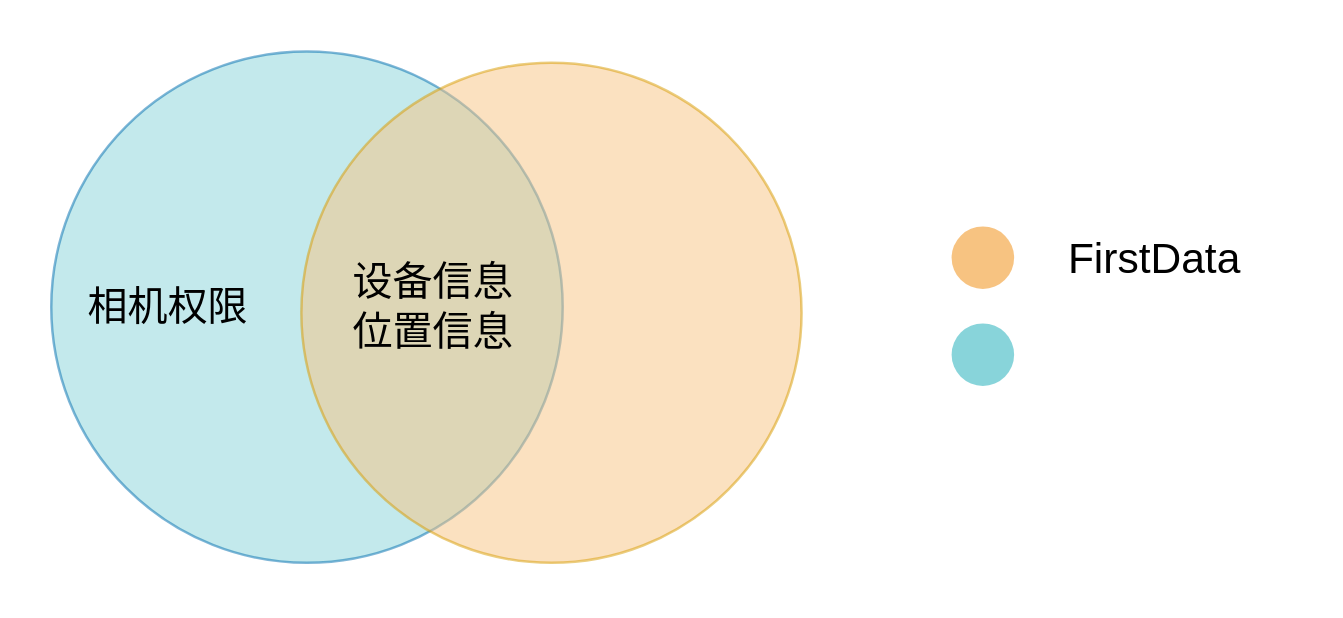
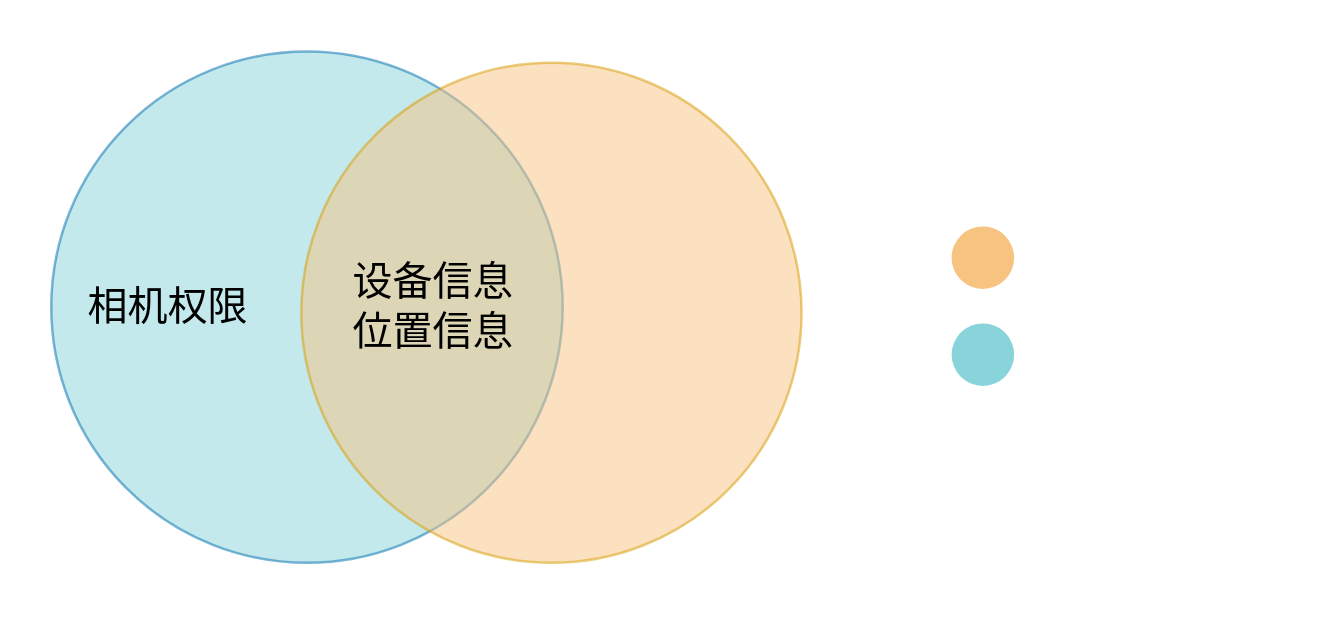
node "FirstData": removed
